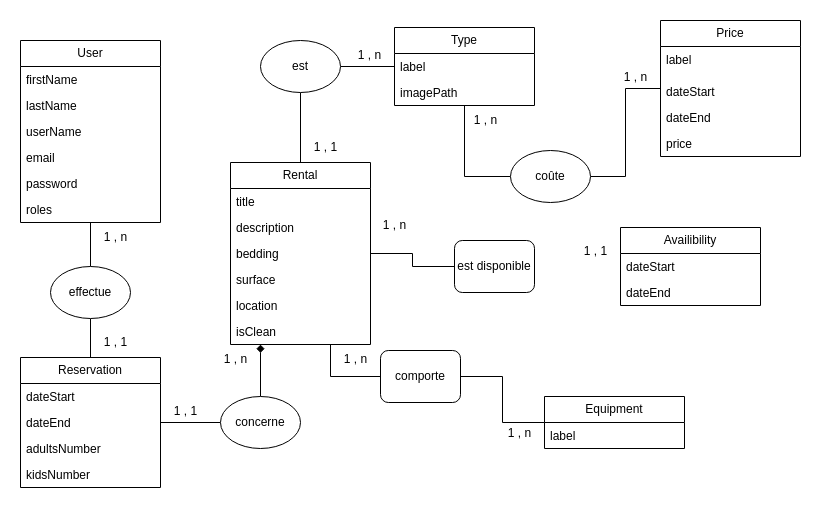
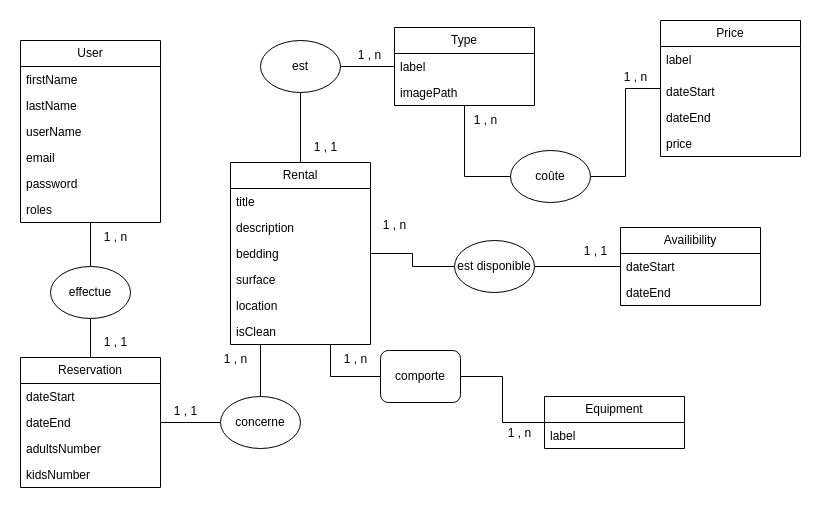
node "est disponible": shape rounded rectangle -> ellipse
edge "est disponible" -- "Availibility": added
edge "concerne" -> "Rental": arrowhead diamond -> none
